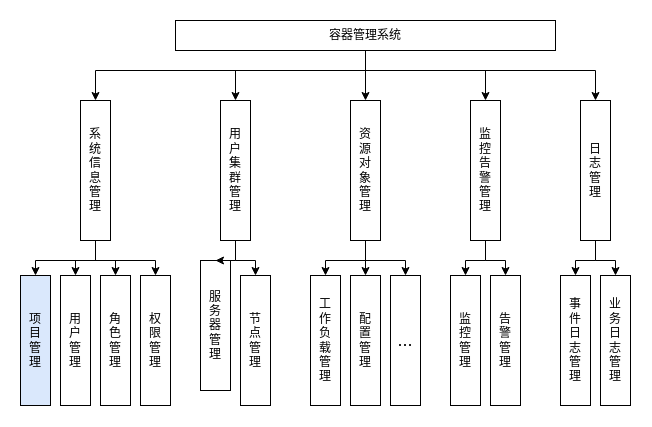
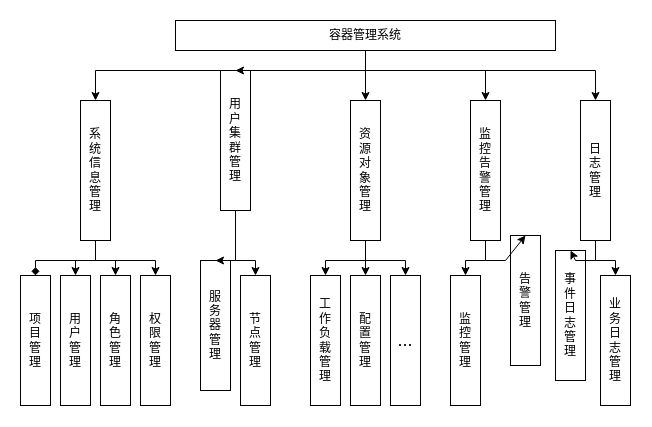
node "用 户 集 群 管 理": moved (236, 171) -> (236, 141)
edge "系 统 信 息 管 理" -> "项 目 管 理": arrowhead classic -> diamond
node "项 目 管 理": fillcolor #dae8fc -> #ffffff
node "告 警 管 理": moved (506, 341) -> (526, 301)
node "事 件 日 志 管 理": moved (576, 341) -> (571, 316)
